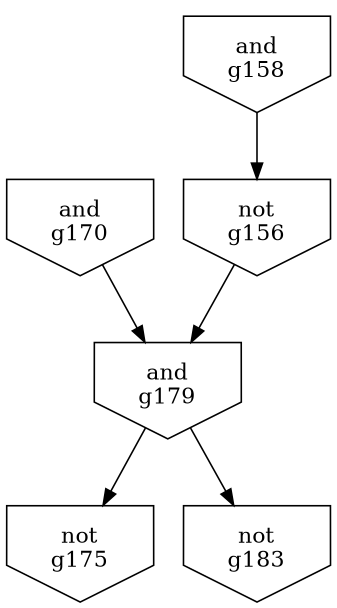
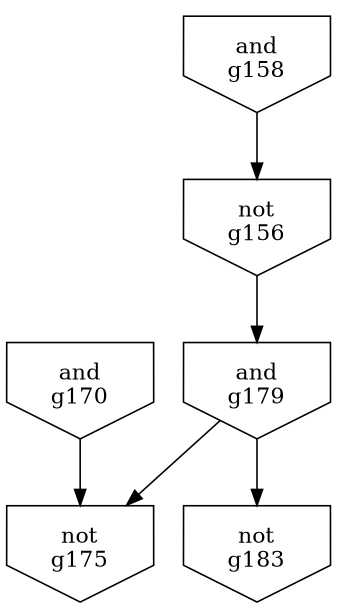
edge "and g170" -> "and g179": now "and g170" -> "not g175"
